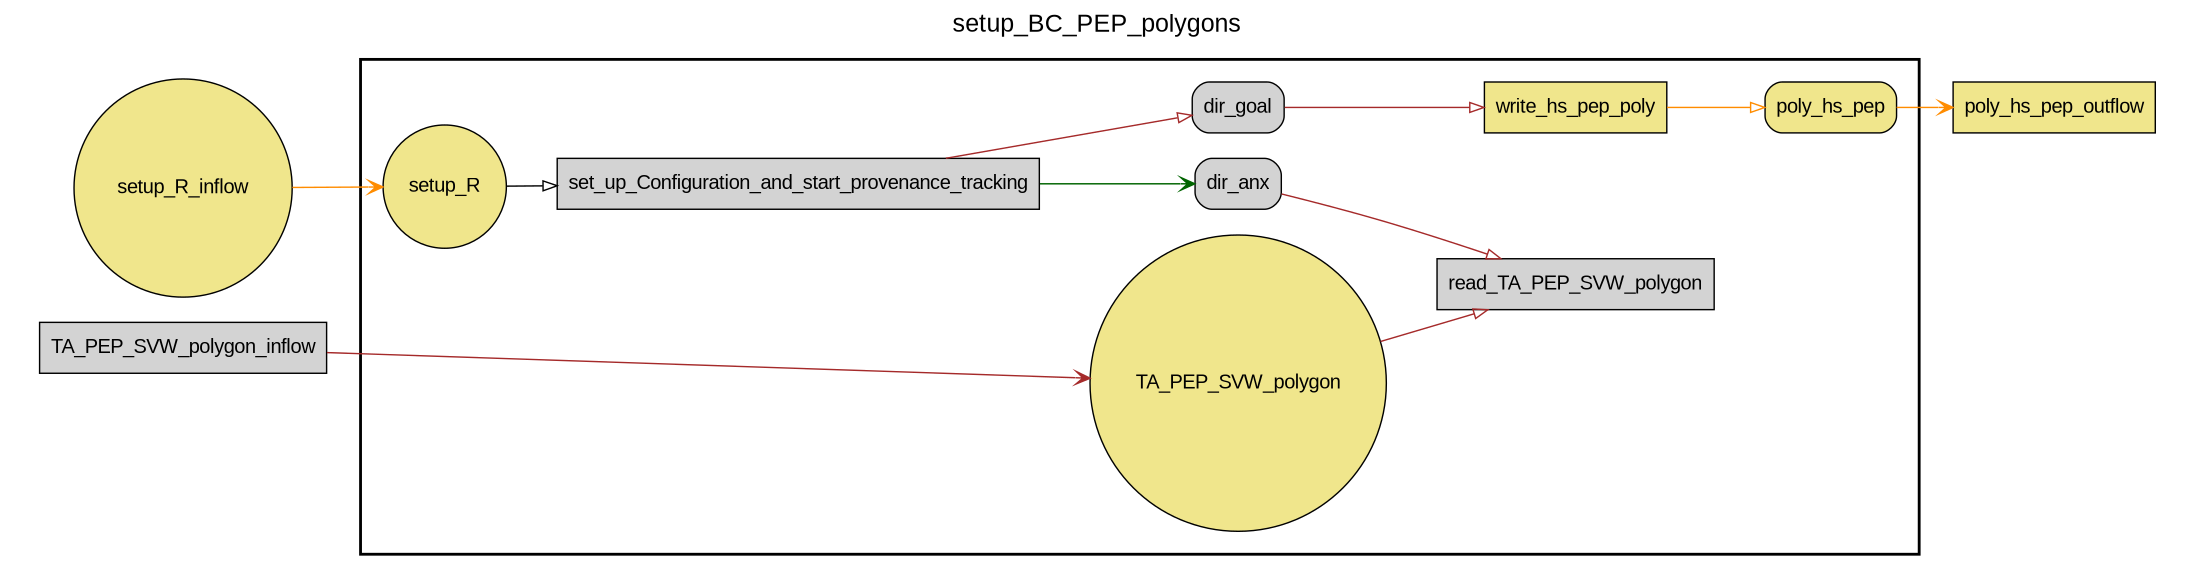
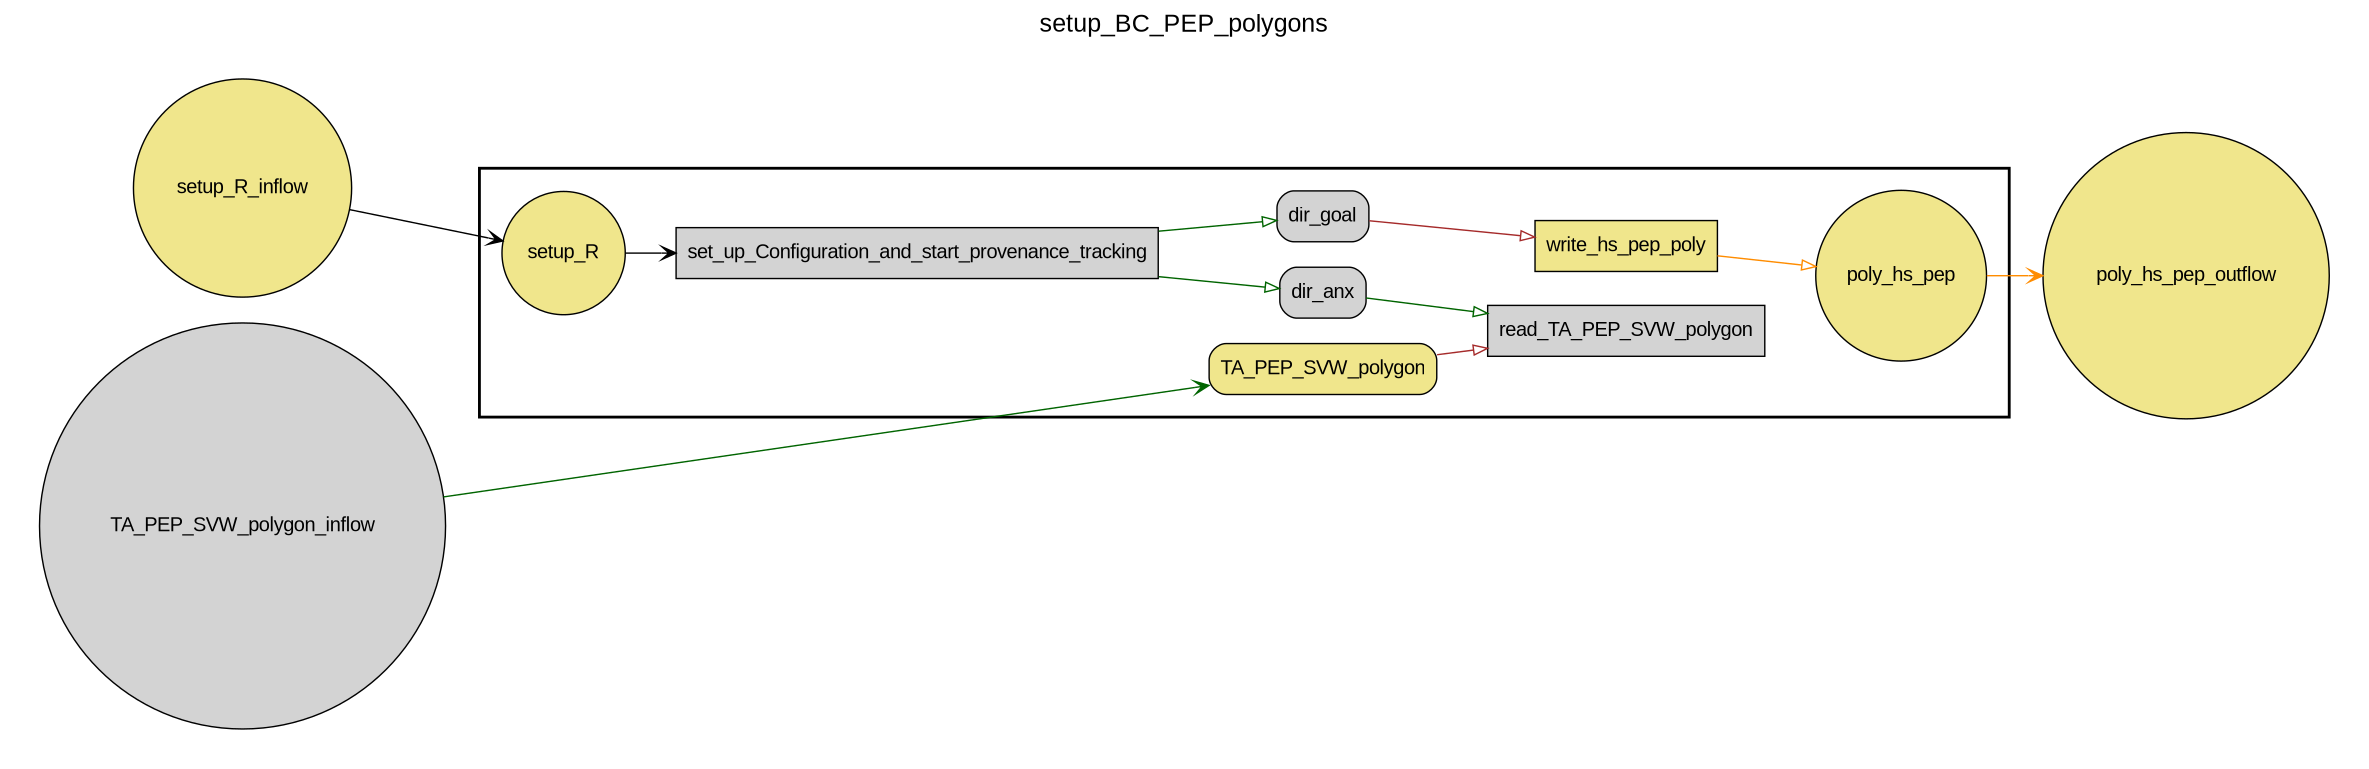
node "poly_hs_pep": shape box -> circle
node "poly_hs_pep_outflow": shape box -> circle
edge "set_up_Configuration_and_start_provenance_tracking" -> "dir_goal": color brown -> darkgreen
edge "set_up_Configuration_and_start_provenance_tracking" -> "dir_anx": arrowhead vee -> onormal
edge "setup_R" -> "set_up_Configuration_and_start_provenance_tracking": arrowhead onormal -> vee
edge "setup_R_inflow" -> "setup_R": color darkorange -> black
edge "dir_anx" -> "read_TA_PEP_SVW_polygon": color brown -> darkgreen
node "TA_PEP_SVW_polygon_inflow": shape box -> circle
edge "TA_PEP_SVW_polygon_inflow" -> "TA_PEP_SVW_polygon": color brown -> darkgreen
node "TA_PEP_SVW_polygon": shape circle -> box
